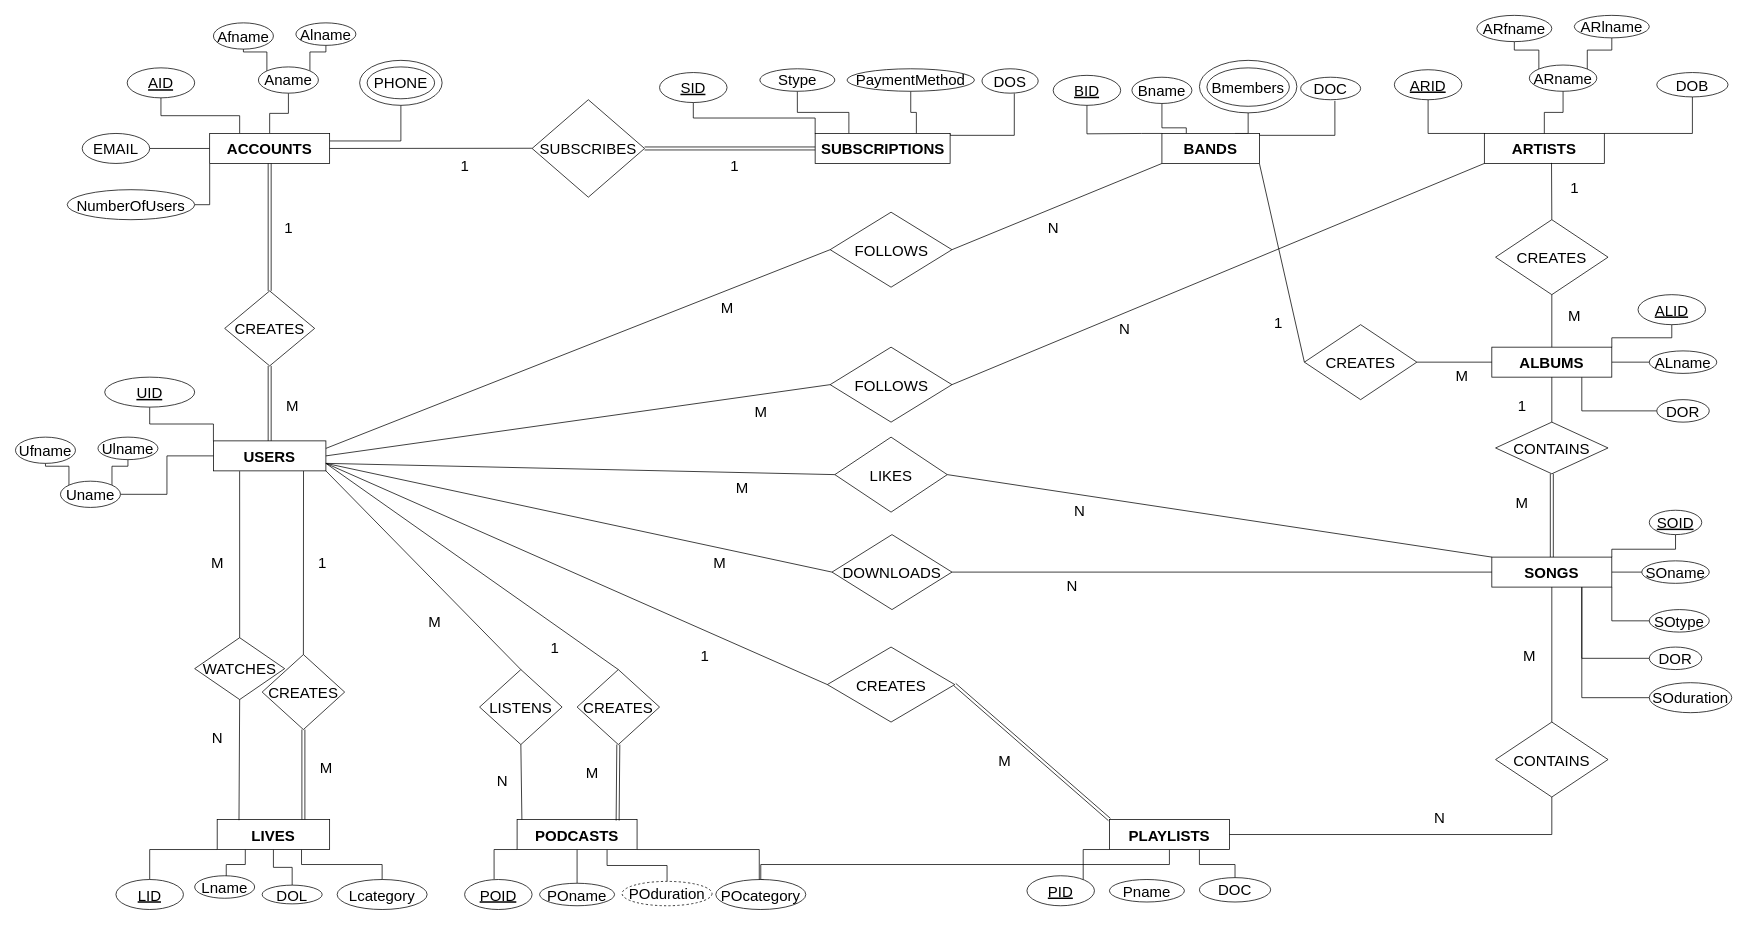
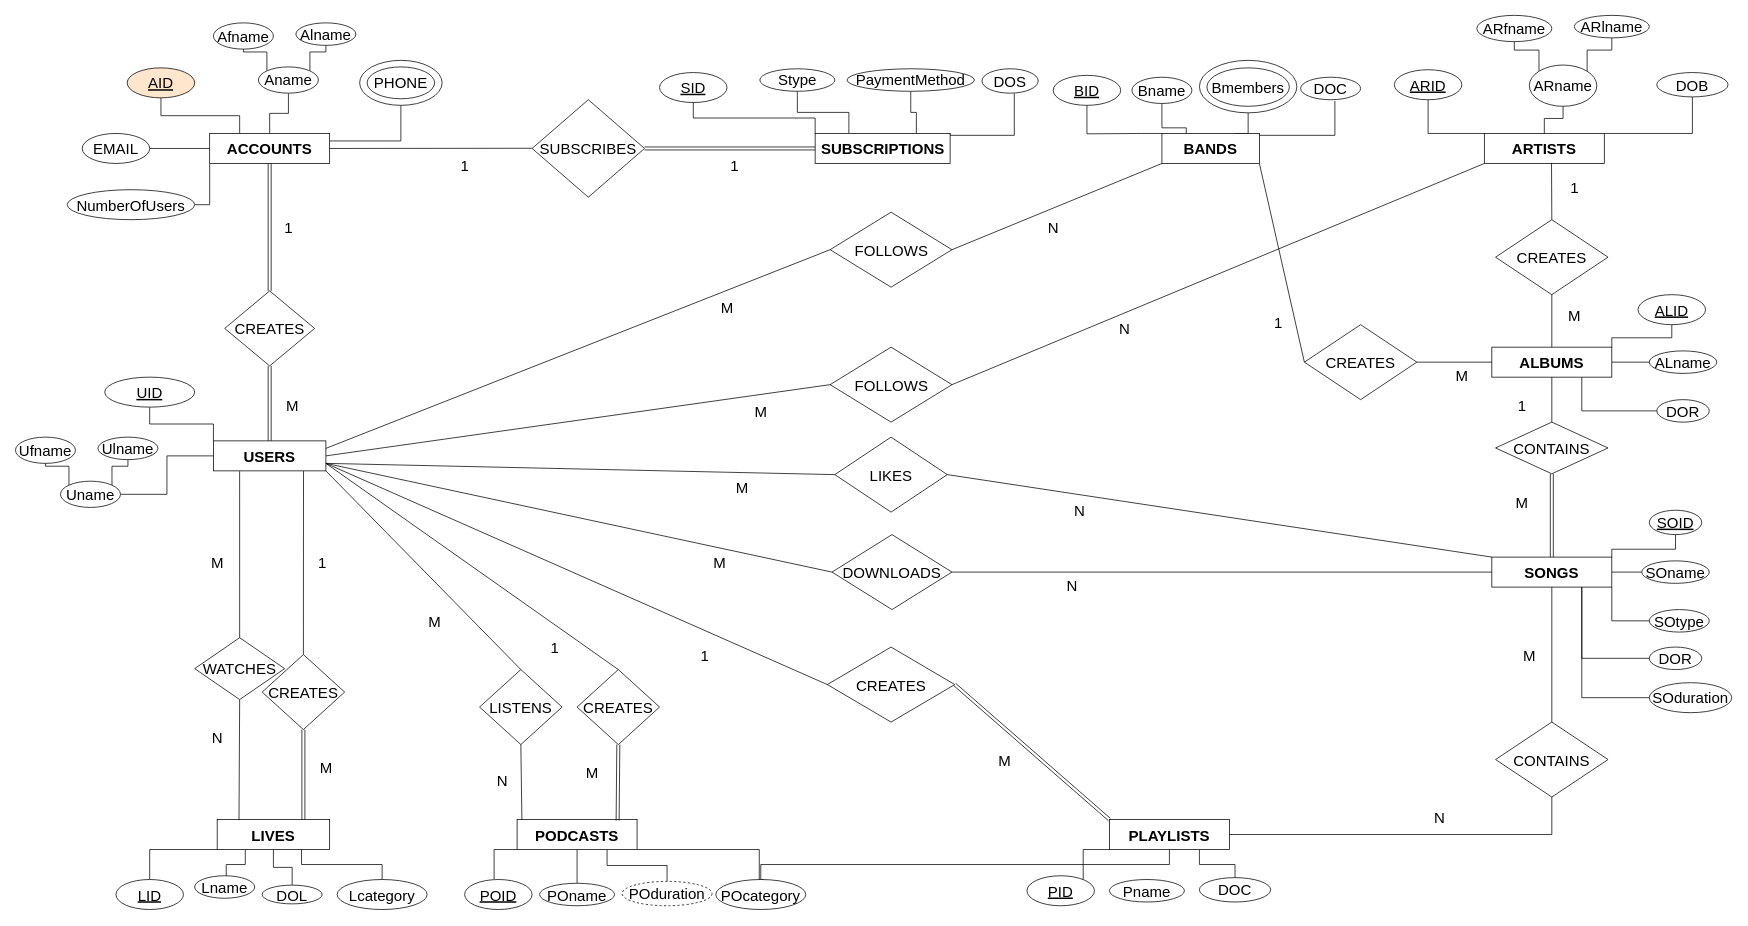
node "ARname": size 68x26 -> 68x41
node "AID": fillcolor #ffffff -> #ffe6cc
